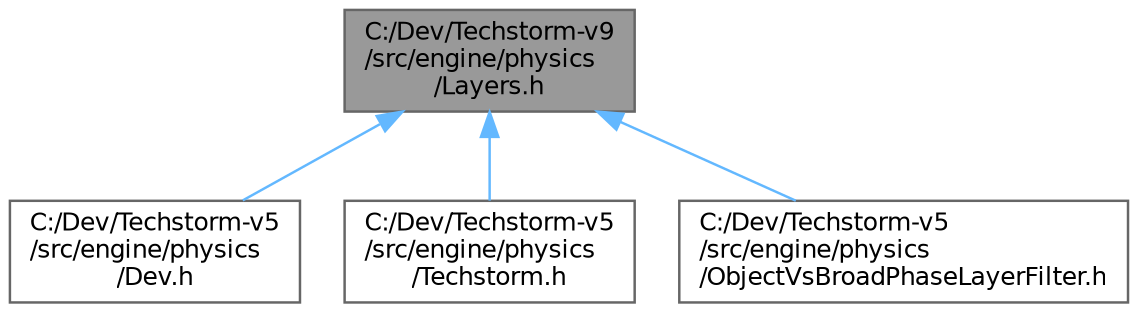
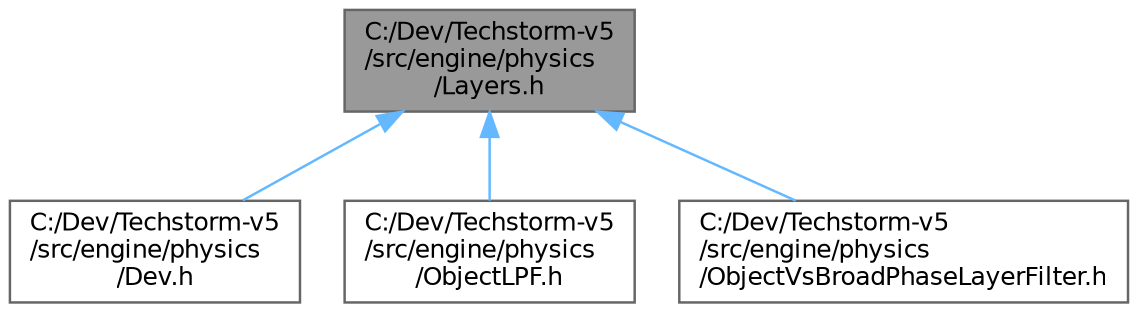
node "C:/Dev/Techstorm-v9 /src/engine/physics /Layers.h": label "C:/Dev/Techstorm-v9 /src/engine/physics /Layers.h" -> "C:/Dev/Techstorm-v5 /src/engine/physics /Layers.h"
node "C:/Dev/Techstorm-v5 /src/engine/physics /Techstorm.h": label "C:/Dev/Techstorm-v5 /src/engine/physics /Techstorm.h" -> "C:/Dev/Techstorm-v5 /src/engine/physics /ObjectLPF.h"
